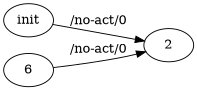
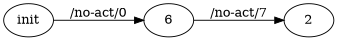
edge "init" -> "2": now "init" -> "6"
edge "6" -> "2": label "/no-act/0" -> "/no-act/7"
